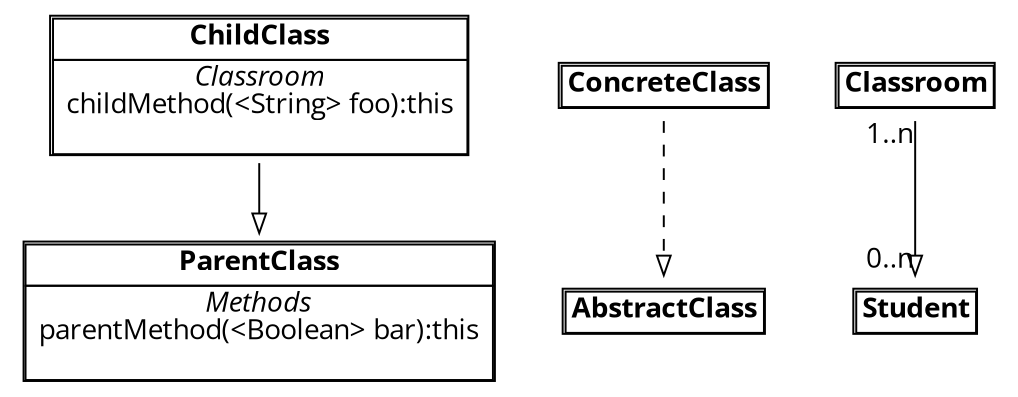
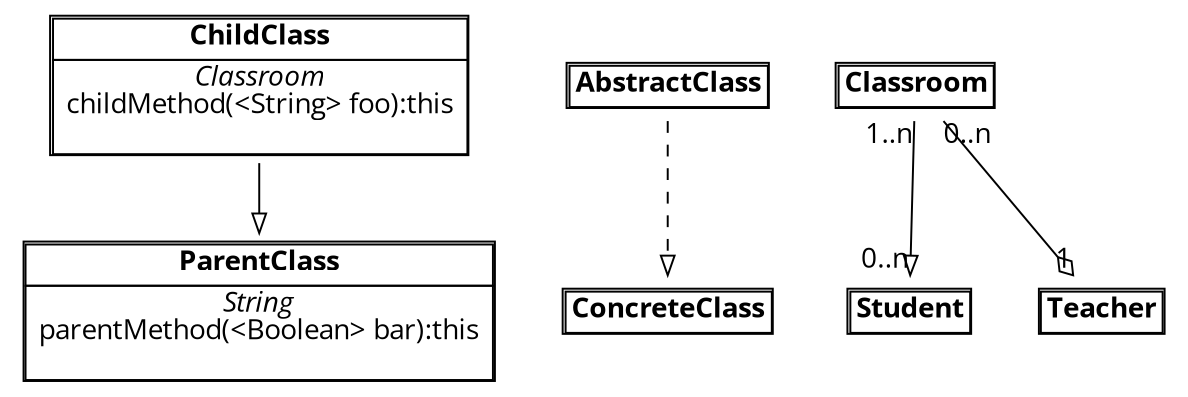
edge "ConcreteClass" -> "AbstractClass": reversed
node "ParentClass": text "Methods" -> "String"
node "Teacher": added
